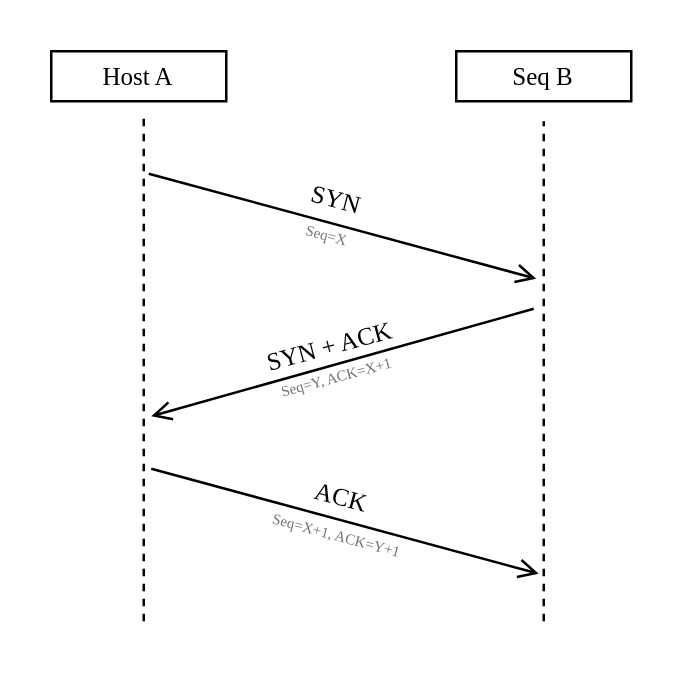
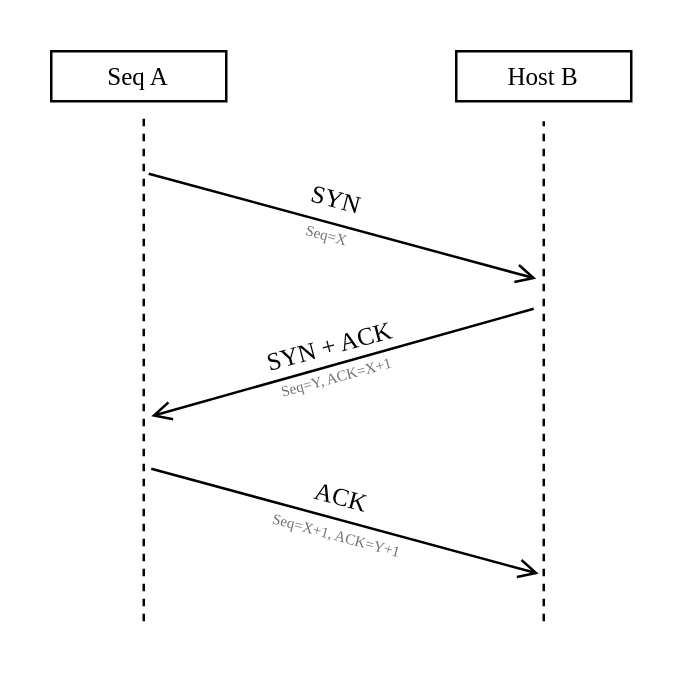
node "Host A": label "Host A" -> "Seq A"
node "Seq B": label "Seq B" -> "Host B"
